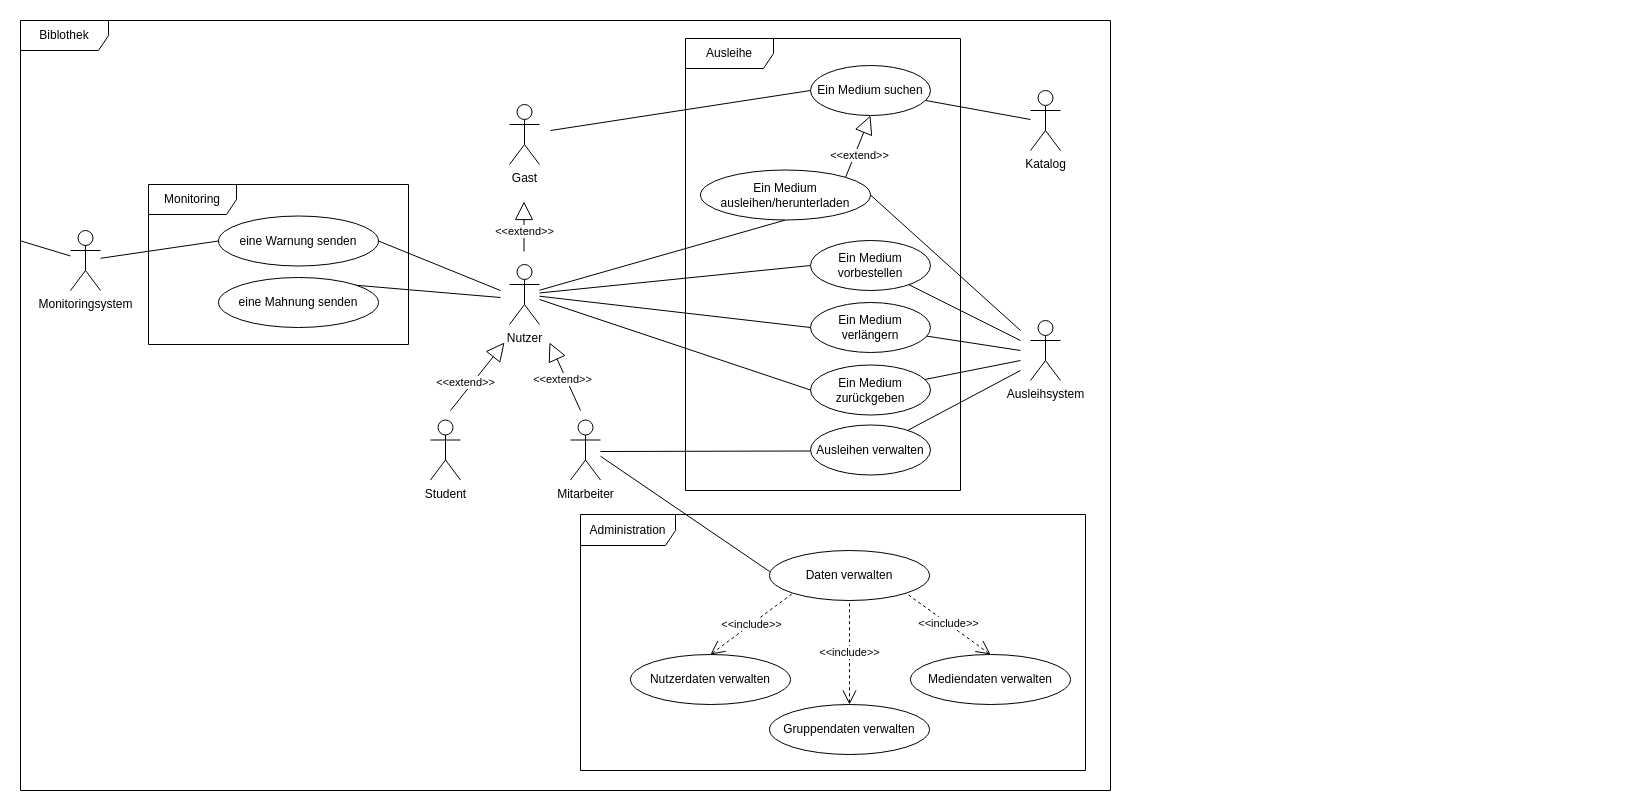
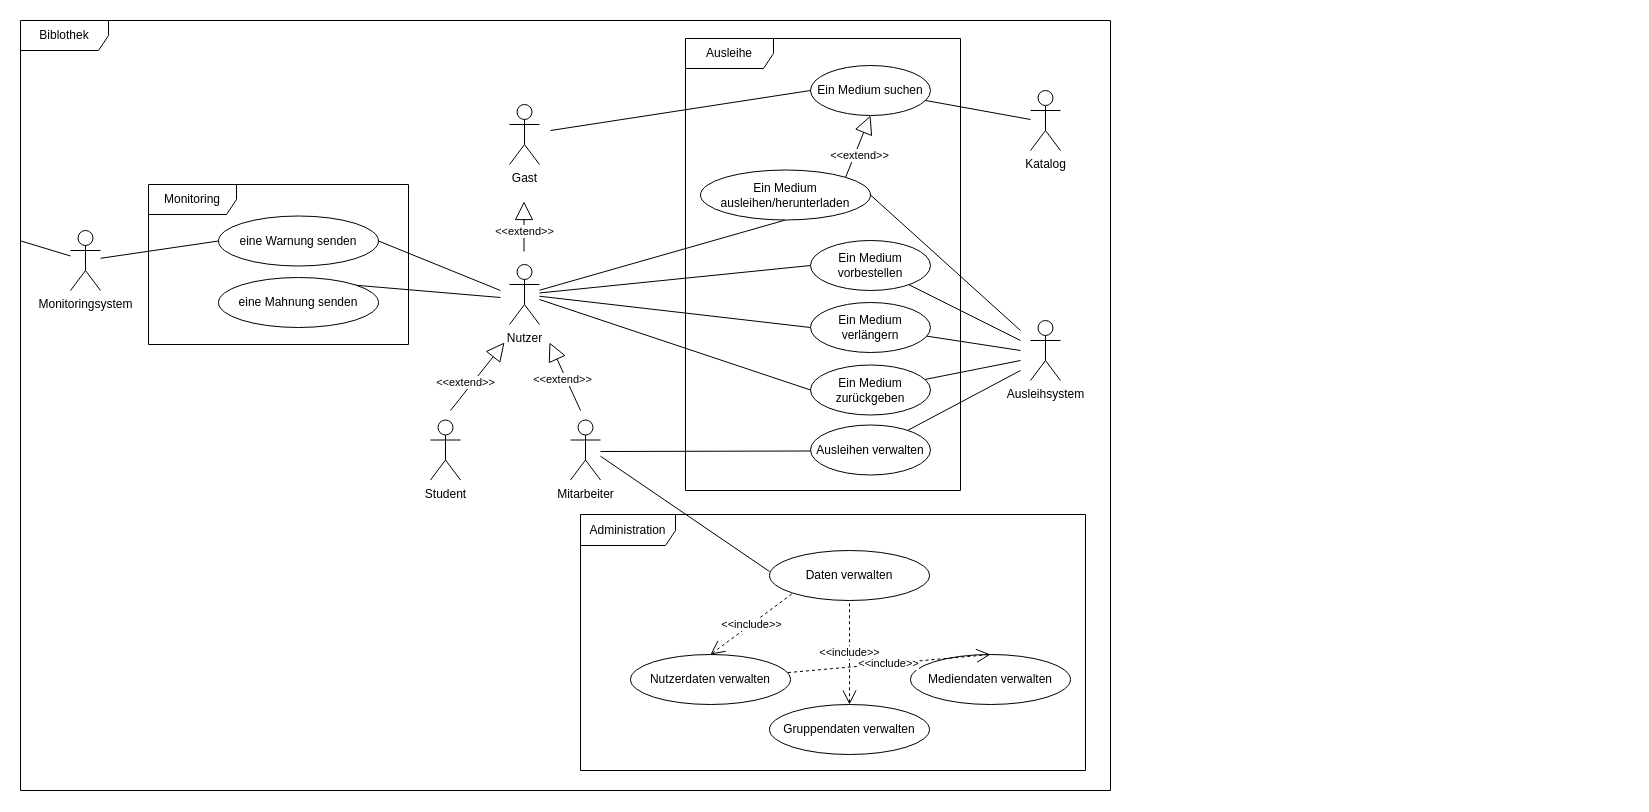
edge "Daten verwalten" -> "Mediendaten verwalten": now "Nutzerdaten verwalten" -> "Mediendaten verwalten"
